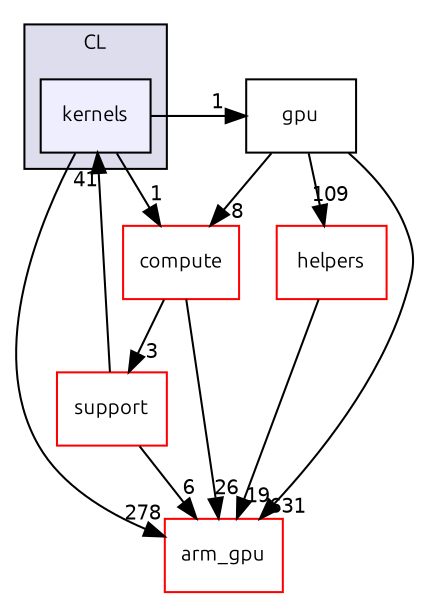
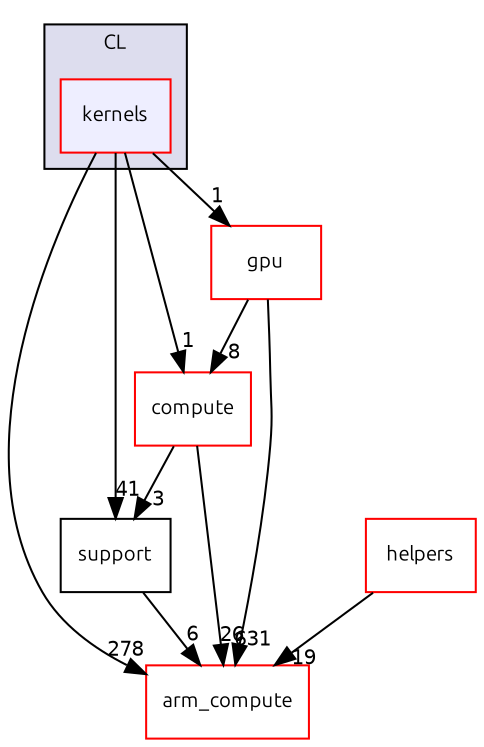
node "kernels": color black -> red
node "gpu": color black -> red
edge "gpu" -> "helpers": removed
edge "support" -> "kernels": reversed
node "support": color red -> black
node "arm_gpu": label "arm_gpu" -> "arm_compute"
